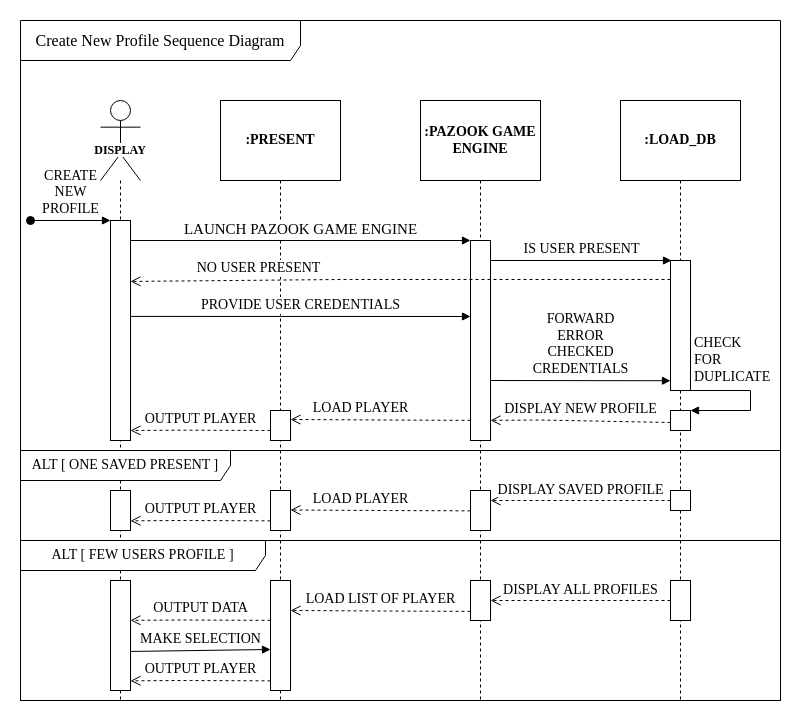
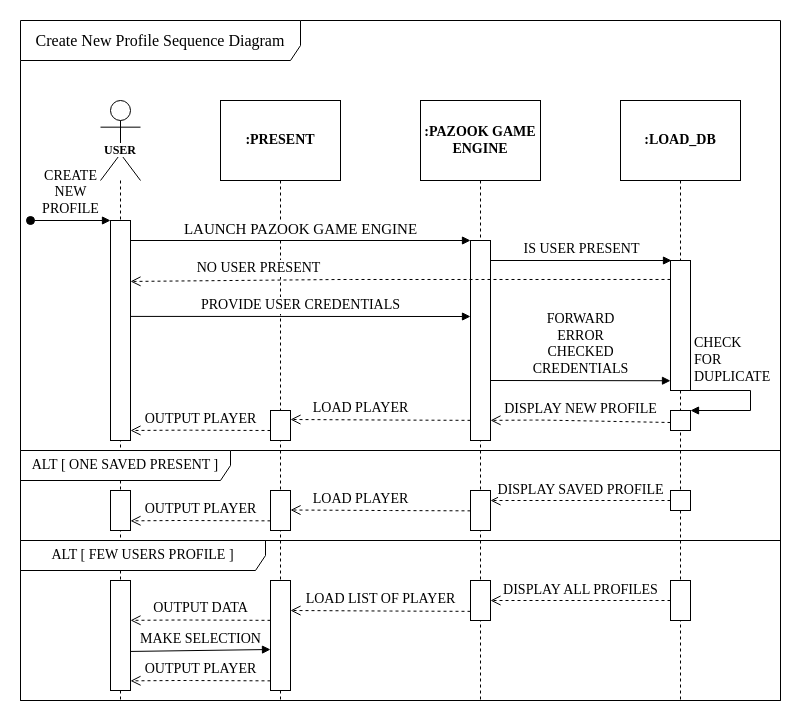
node "DISPLAY": label "DISPLAY" -> "USER"
